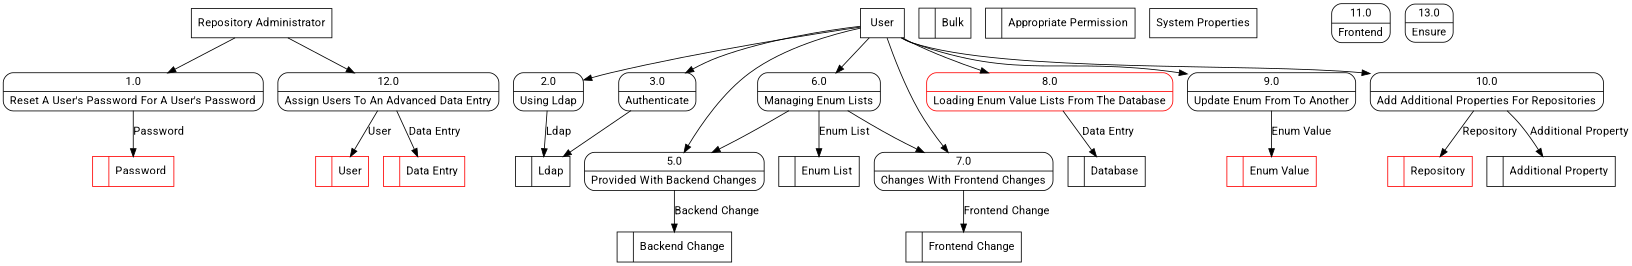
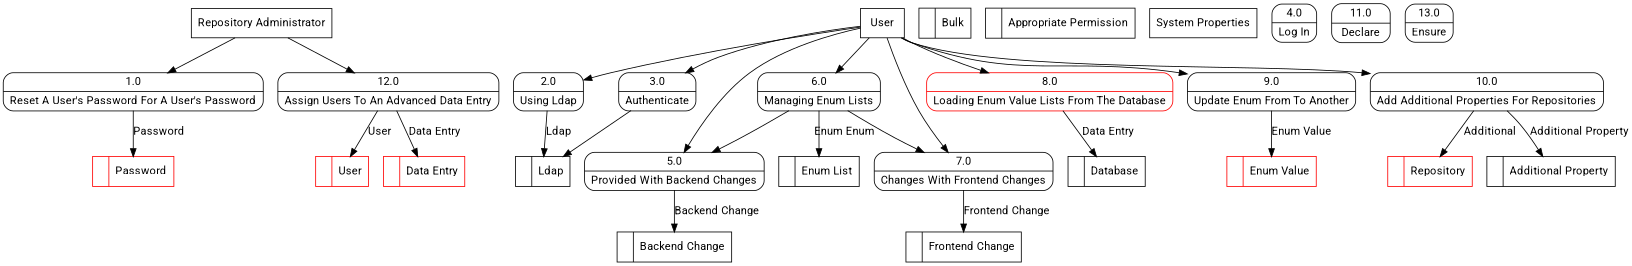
node "4.0": added
node "11.0": text "Frontend" -> "Declare"
edge "6.0" -> "Enum List": label "Enum List" -> "Enum Enum"
edge "10.0" -> "Repository": label "Repository" -> "Additional"
